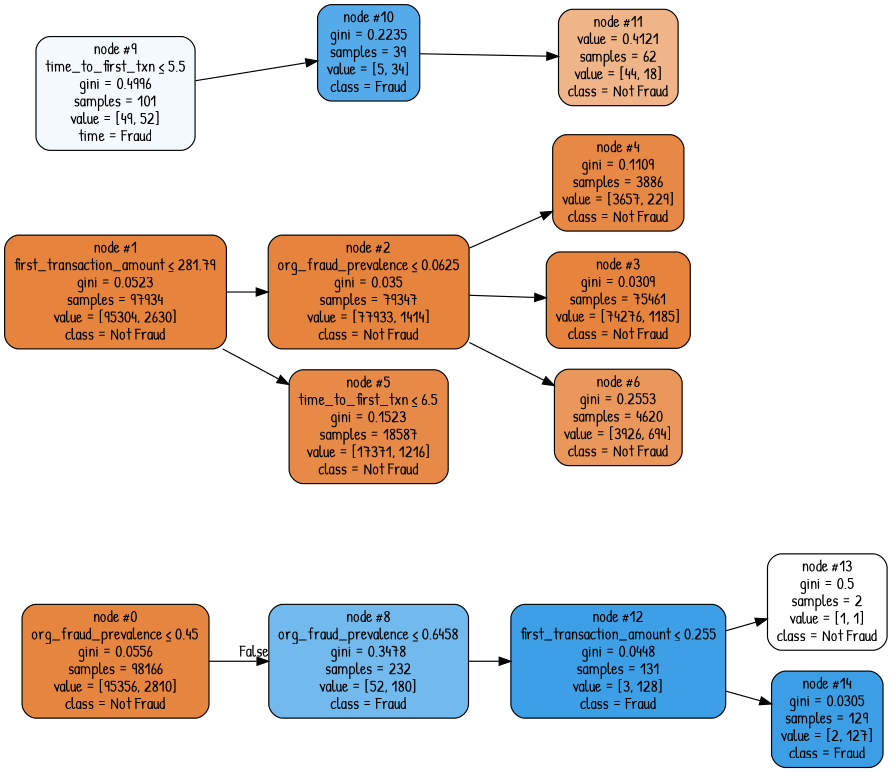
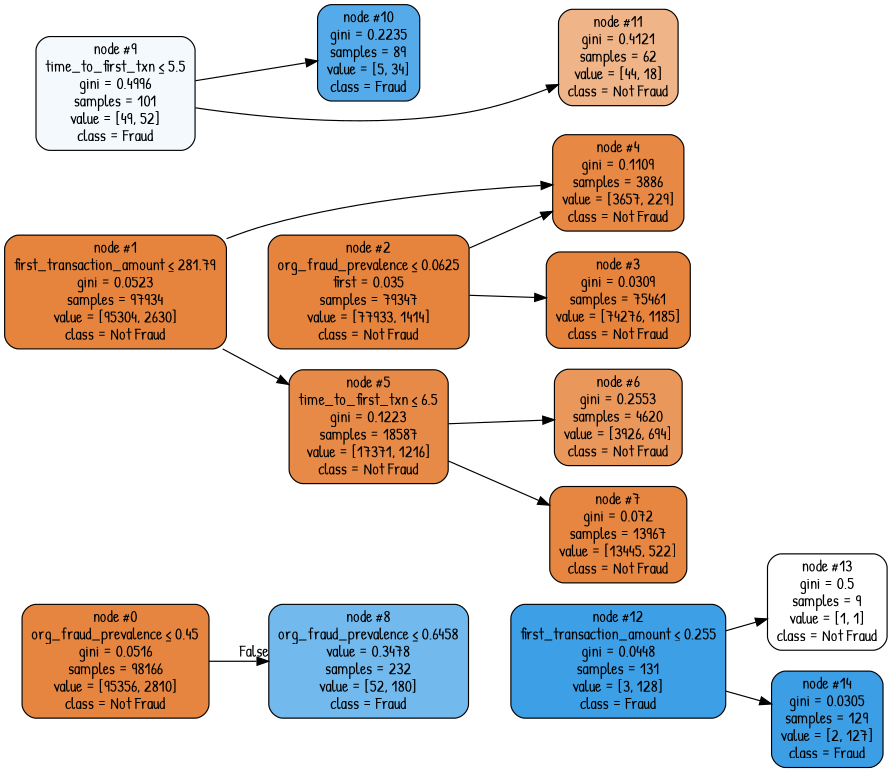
node "node #11": text "value = 0.4121" -> "gini = 0.4121"
node "node #10": text "samples = 39" -> "samples = 89"
edge "node #10" -> "node #11": now "node #9" -> "node #11"
node "node #9": text "time = Fraud" -> "class = Fraud"
node "node #2": text "gini = 0.035" -> "first = 0.035"
edge "node #1" -> "node #2": now "node #1" -> "node #4"
edge "node #2" -> "node #6": now "node #5" -> "node #6"
node "node #5": text "gini = 0.1523" -> "gini = 0.1223"
node "node #7": added
node "node #13": text "samples = 2" -> "samples = 9"
node "node #0": text "gini = 0.0556" -> "gini = 0.0516"
node "node #8": text "gini = 0.3478" -> "value = 0.3478"
edge "node #8" -> "node #12": removed
